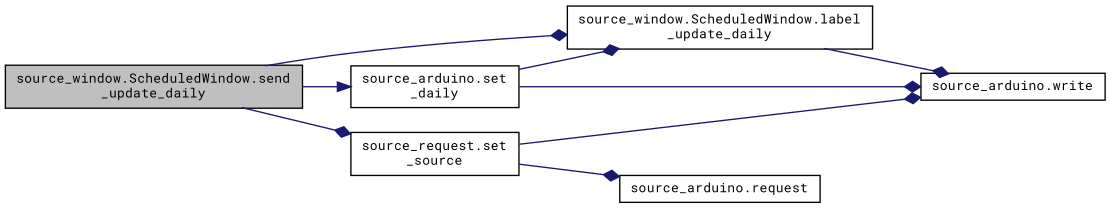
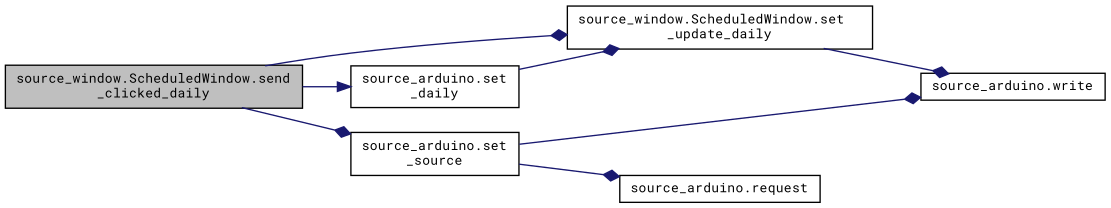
node "source_window.ScheduledWindow.label _update_daily": label "source_window.ScheduledWindow.label _update_daily" -> "source_window.ScheduledWindow.set _update_daily"
node "source_window.ScheduledWindow.send _update_daily": label "source_window.ScheduledWindow.send _update_daily" -> "source_window.ScheduledWindow.send _clicked_daily"
edge "source_arduino.set _daily" -> "source_arduino.write": removed
node "source_request.set _source": label "source_request.set _source" -> "source_arduino.set _source"
